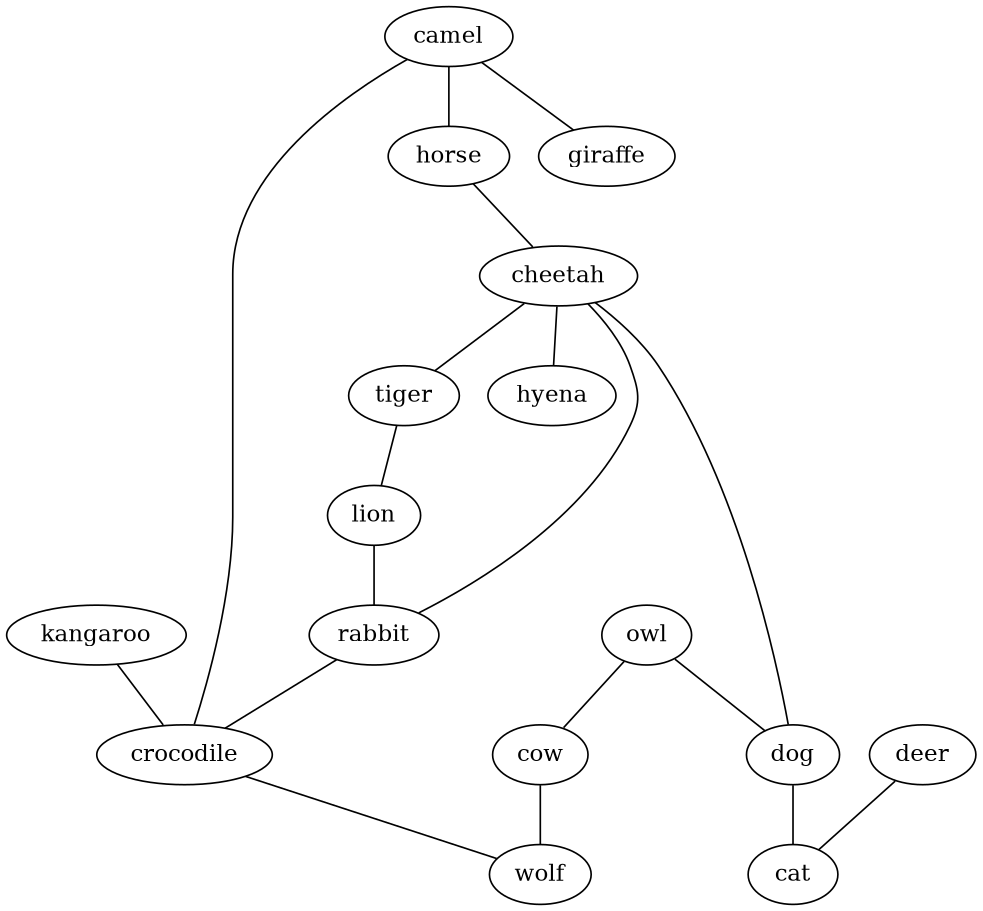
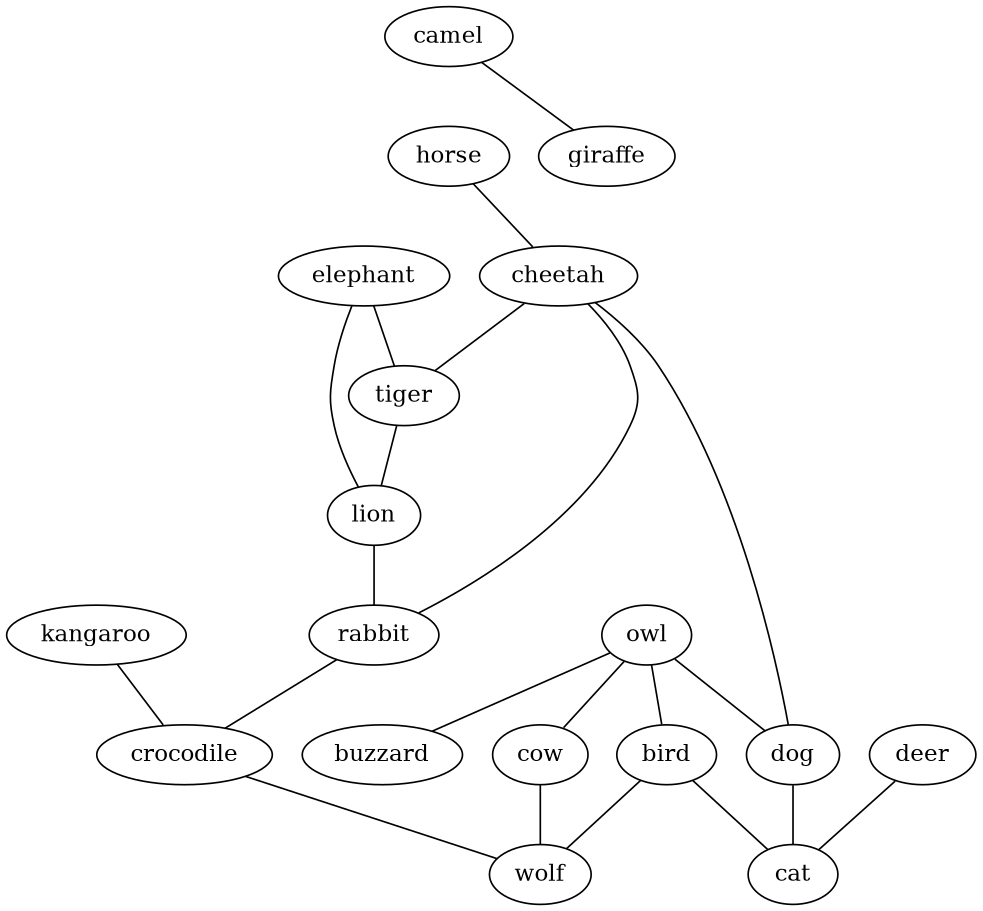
edge "camel" -- "horse": removed
node "elephant": added
edge "camel" -- "crocodile": removed
node "hyena": removed
node "buzzard": added
node "bird": added
